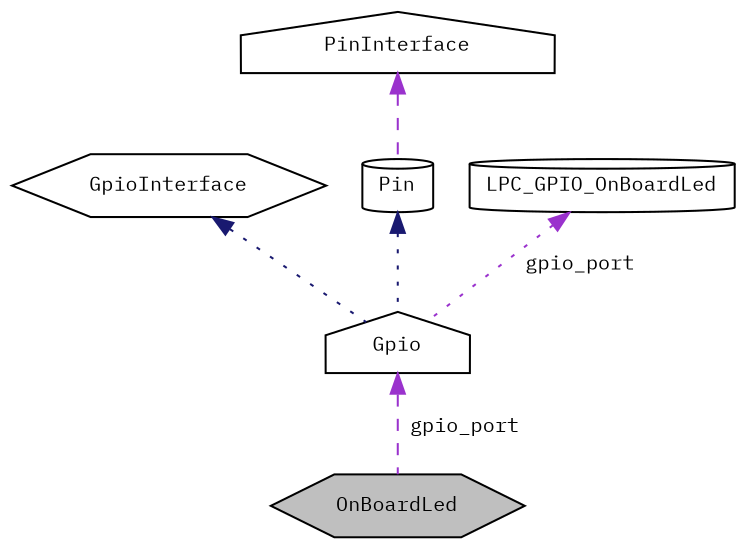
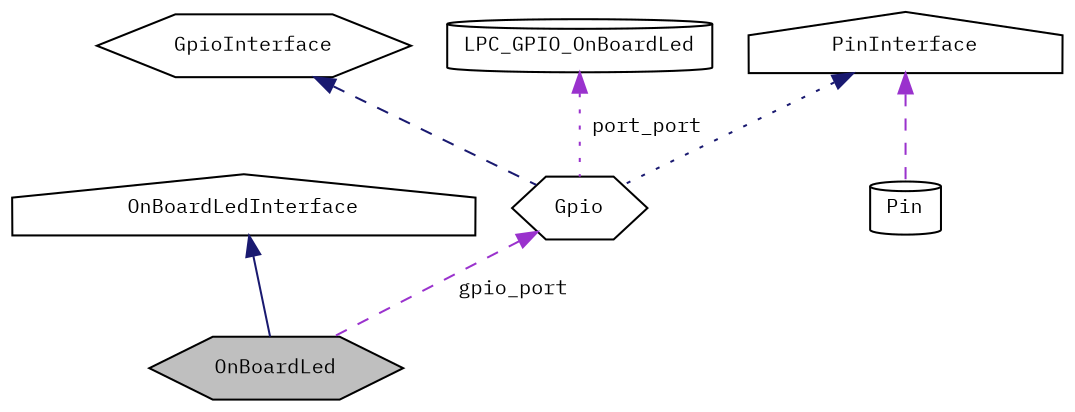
node "OnBoardLedInterface": added
edge "Gpio" -> "LPC_GPIO_OnBoardLed": label " gpio_port" -> " port_port"
edge "Gpio" -> "Pin": now "Gpio" -> "PinInterface"
edge "Gpio" -> "GpioInterface": style dotted -> dashed
node "Gpio": shape house -> hexagon
